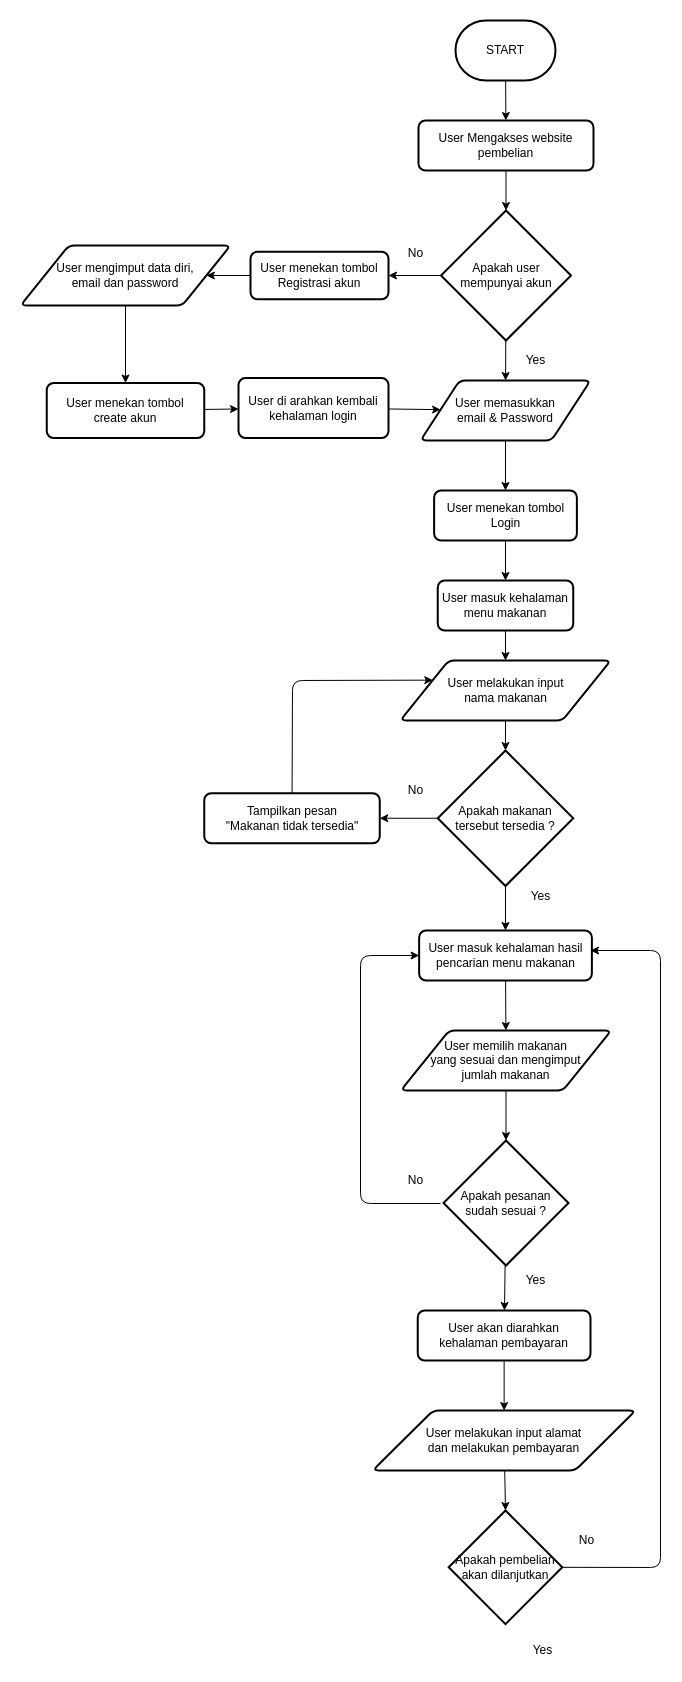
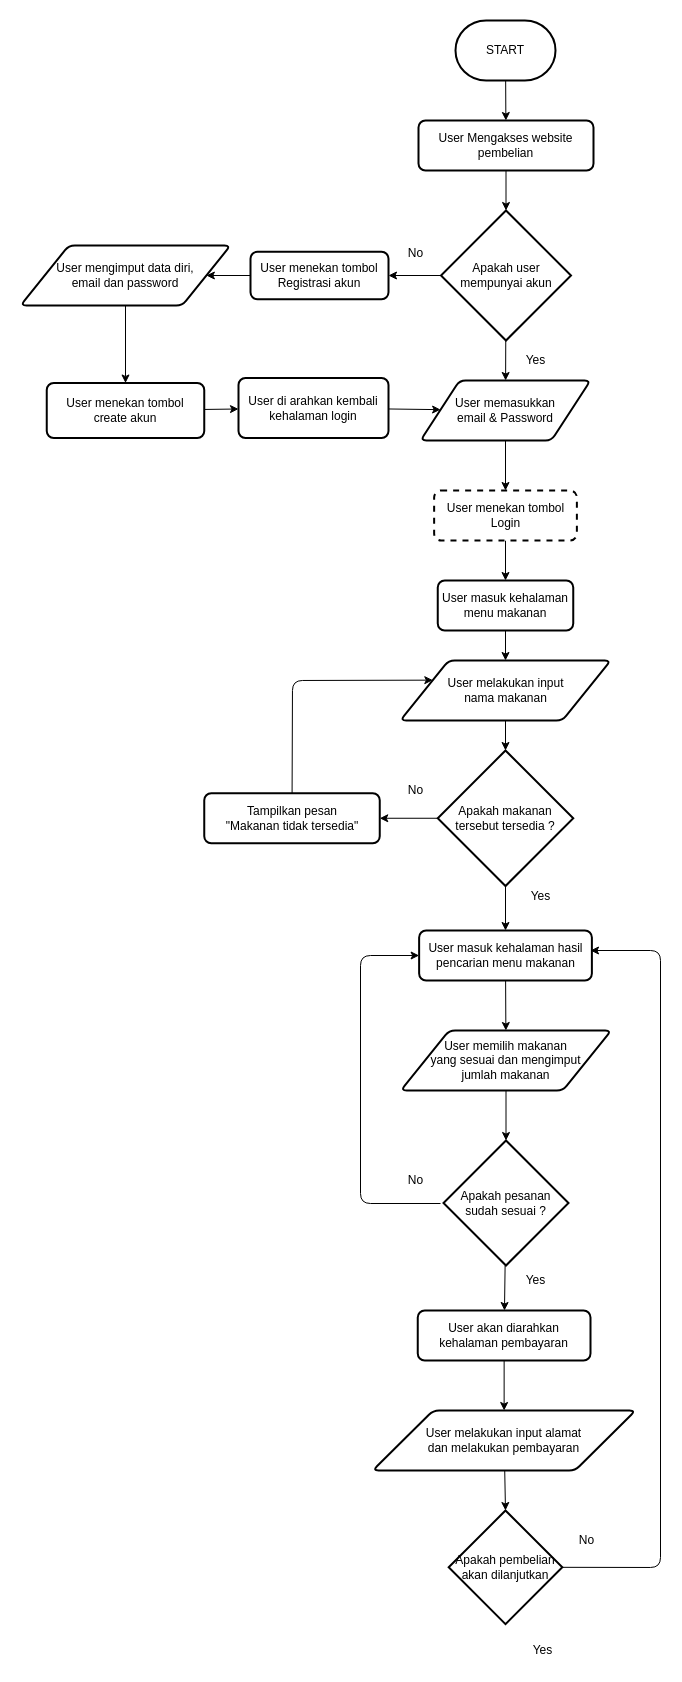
node "User menekan tombol Login": style solid -> dashed
